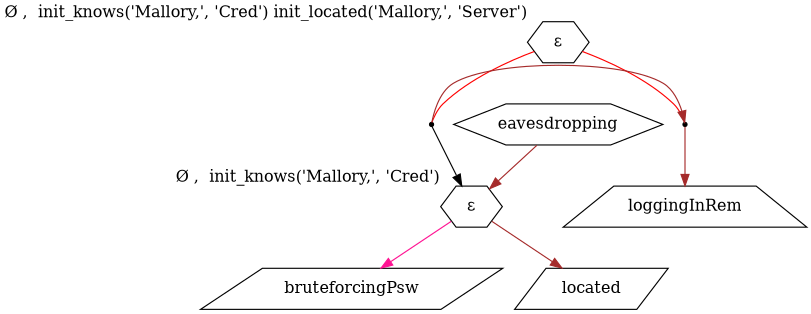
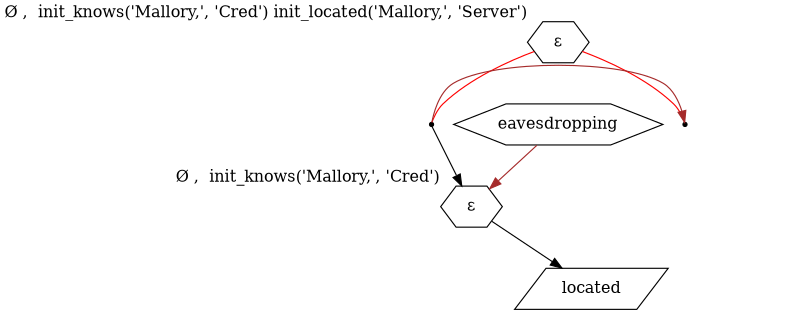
node "loggingInRem": removed
edge "ε Ø ,  init_knows('Mallory,', 'Cred')" -> "located": color brown -> black
node "bruteforcingPsw": removed
